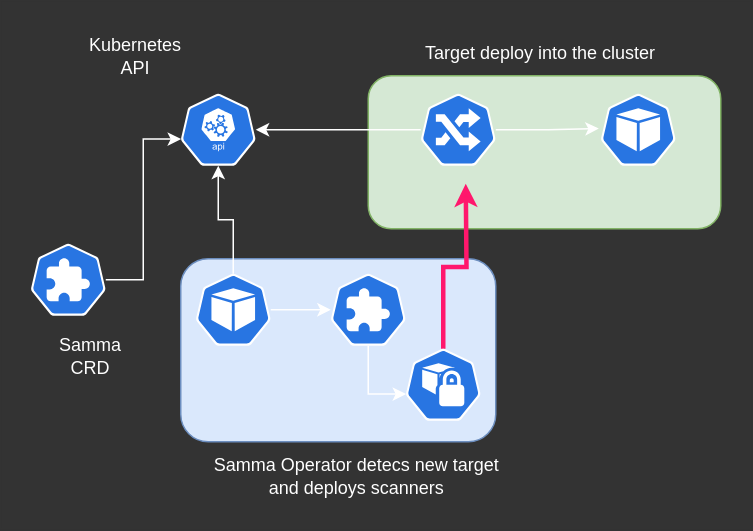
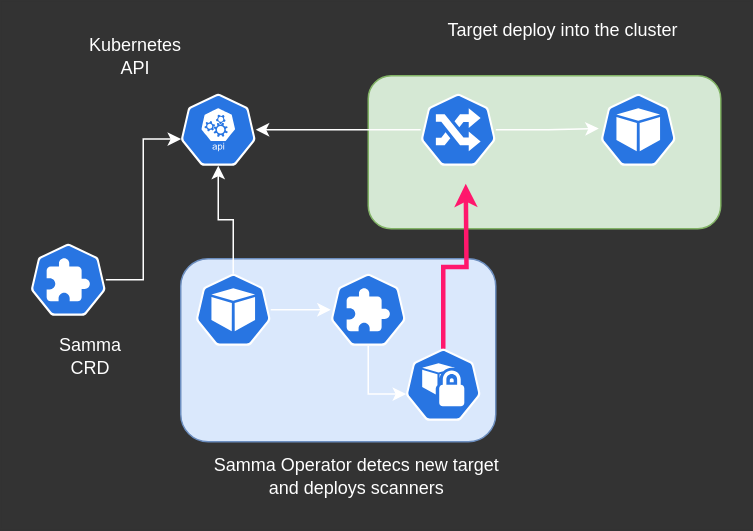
node "Target deploy into the cluster": moved (541, 53) -> (563, 31)
